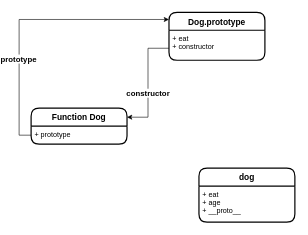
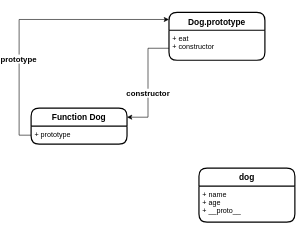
node "+ eat + age + __proto__": label "+ eat + age + __proto__" -> "+ name + age + __proto__"
